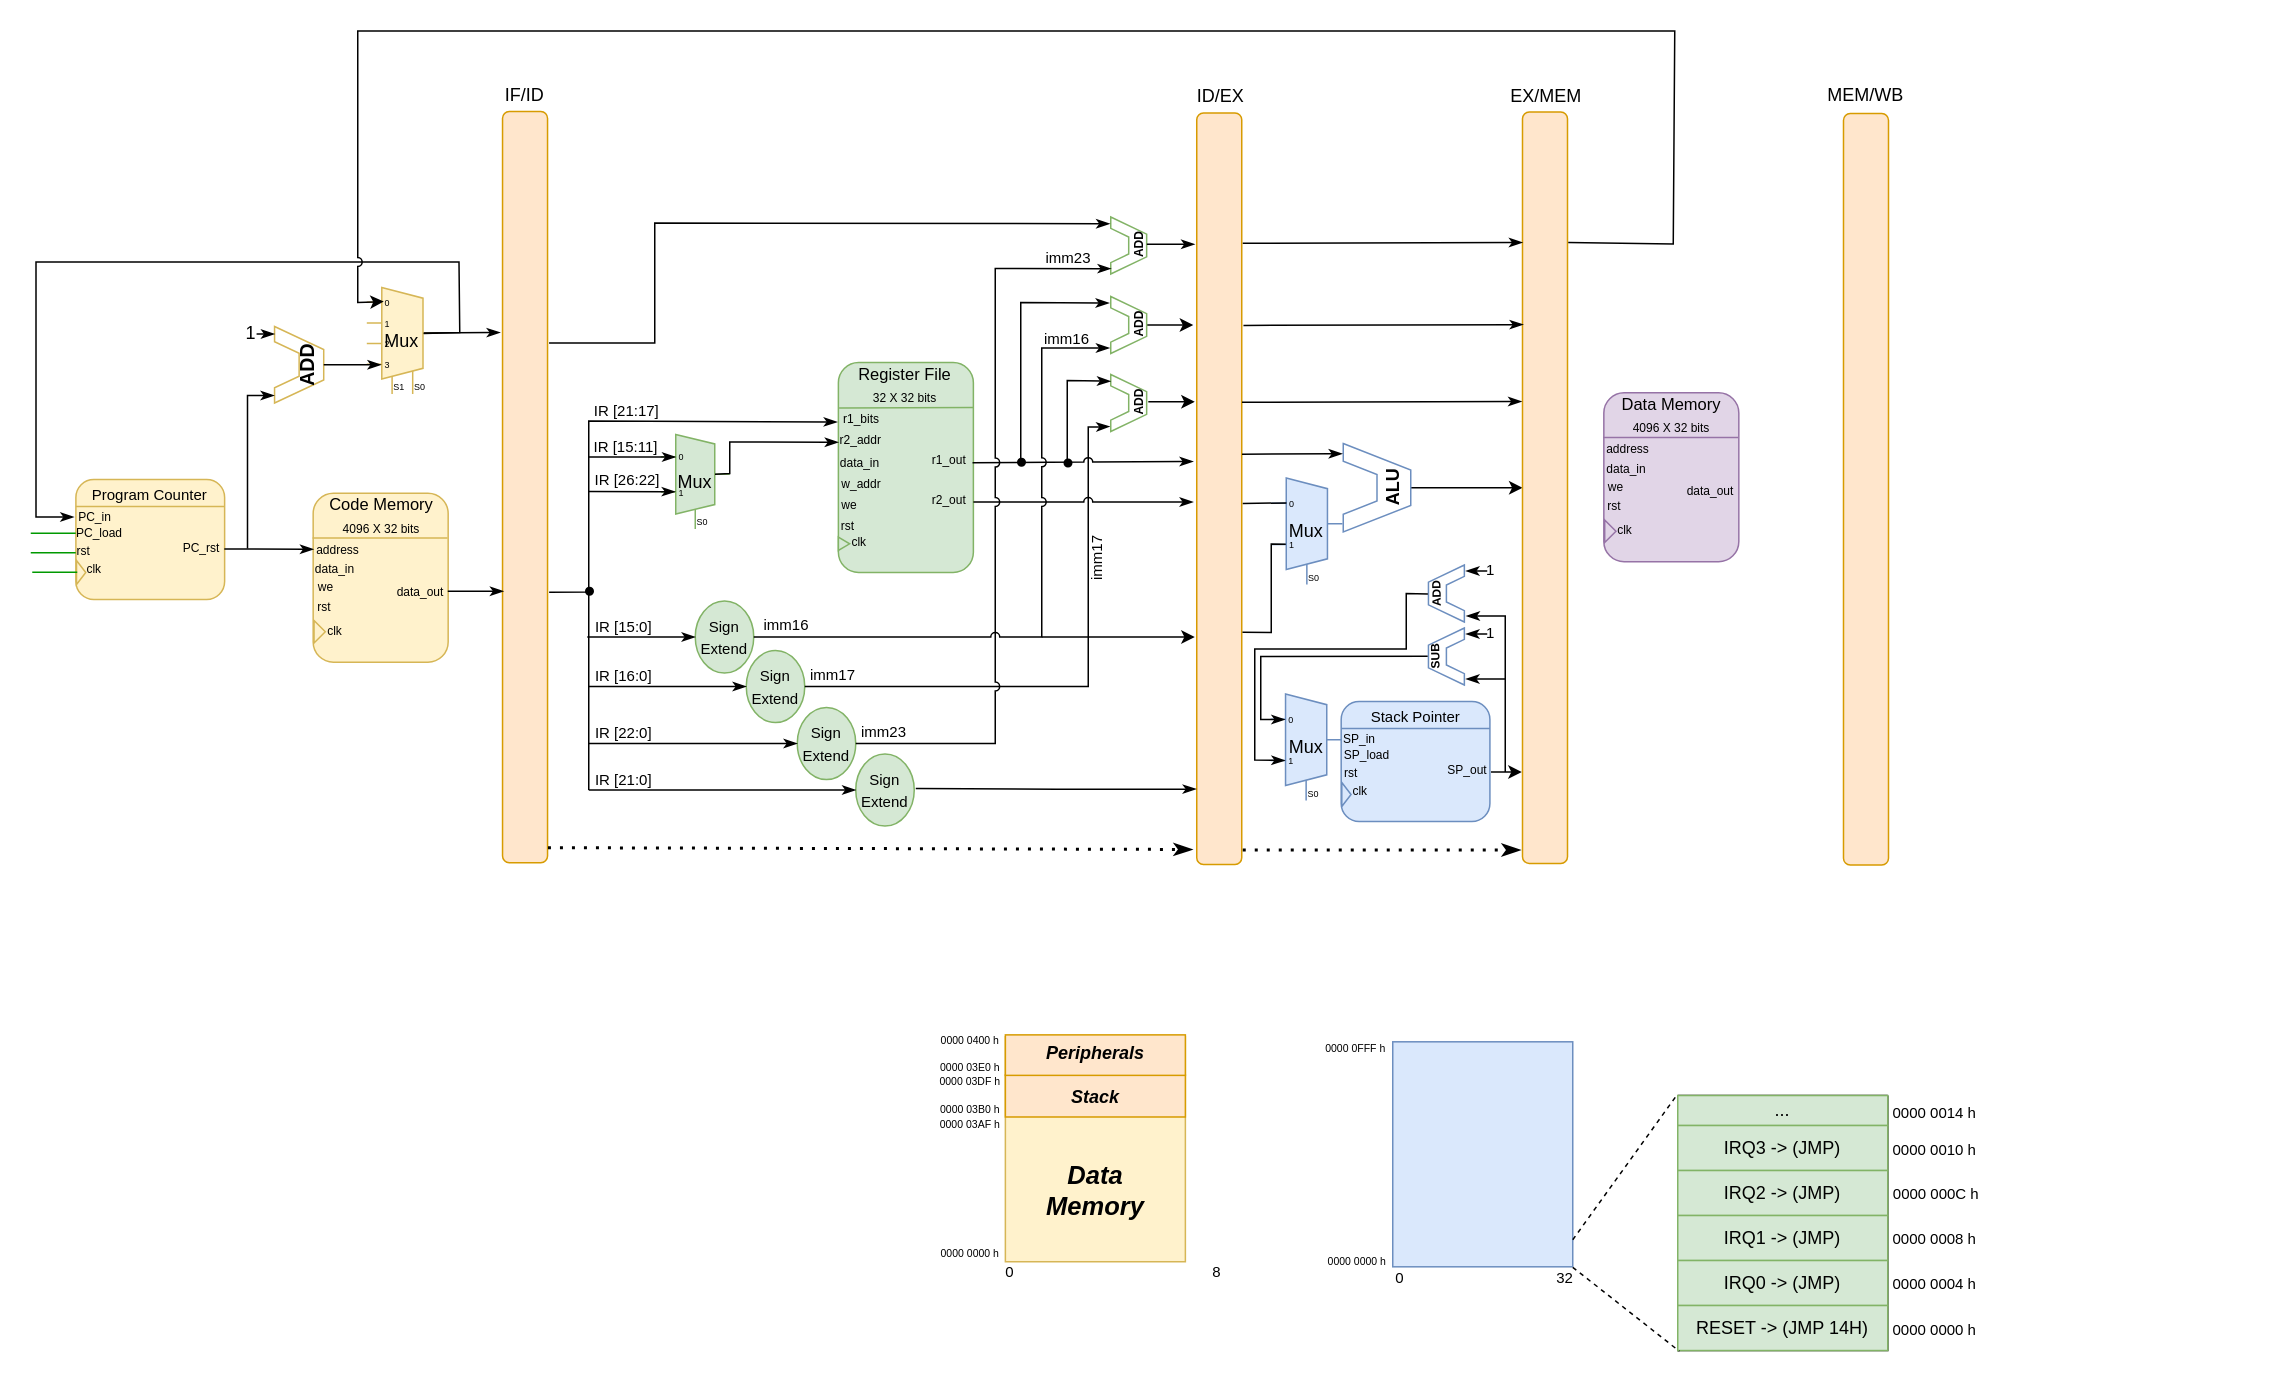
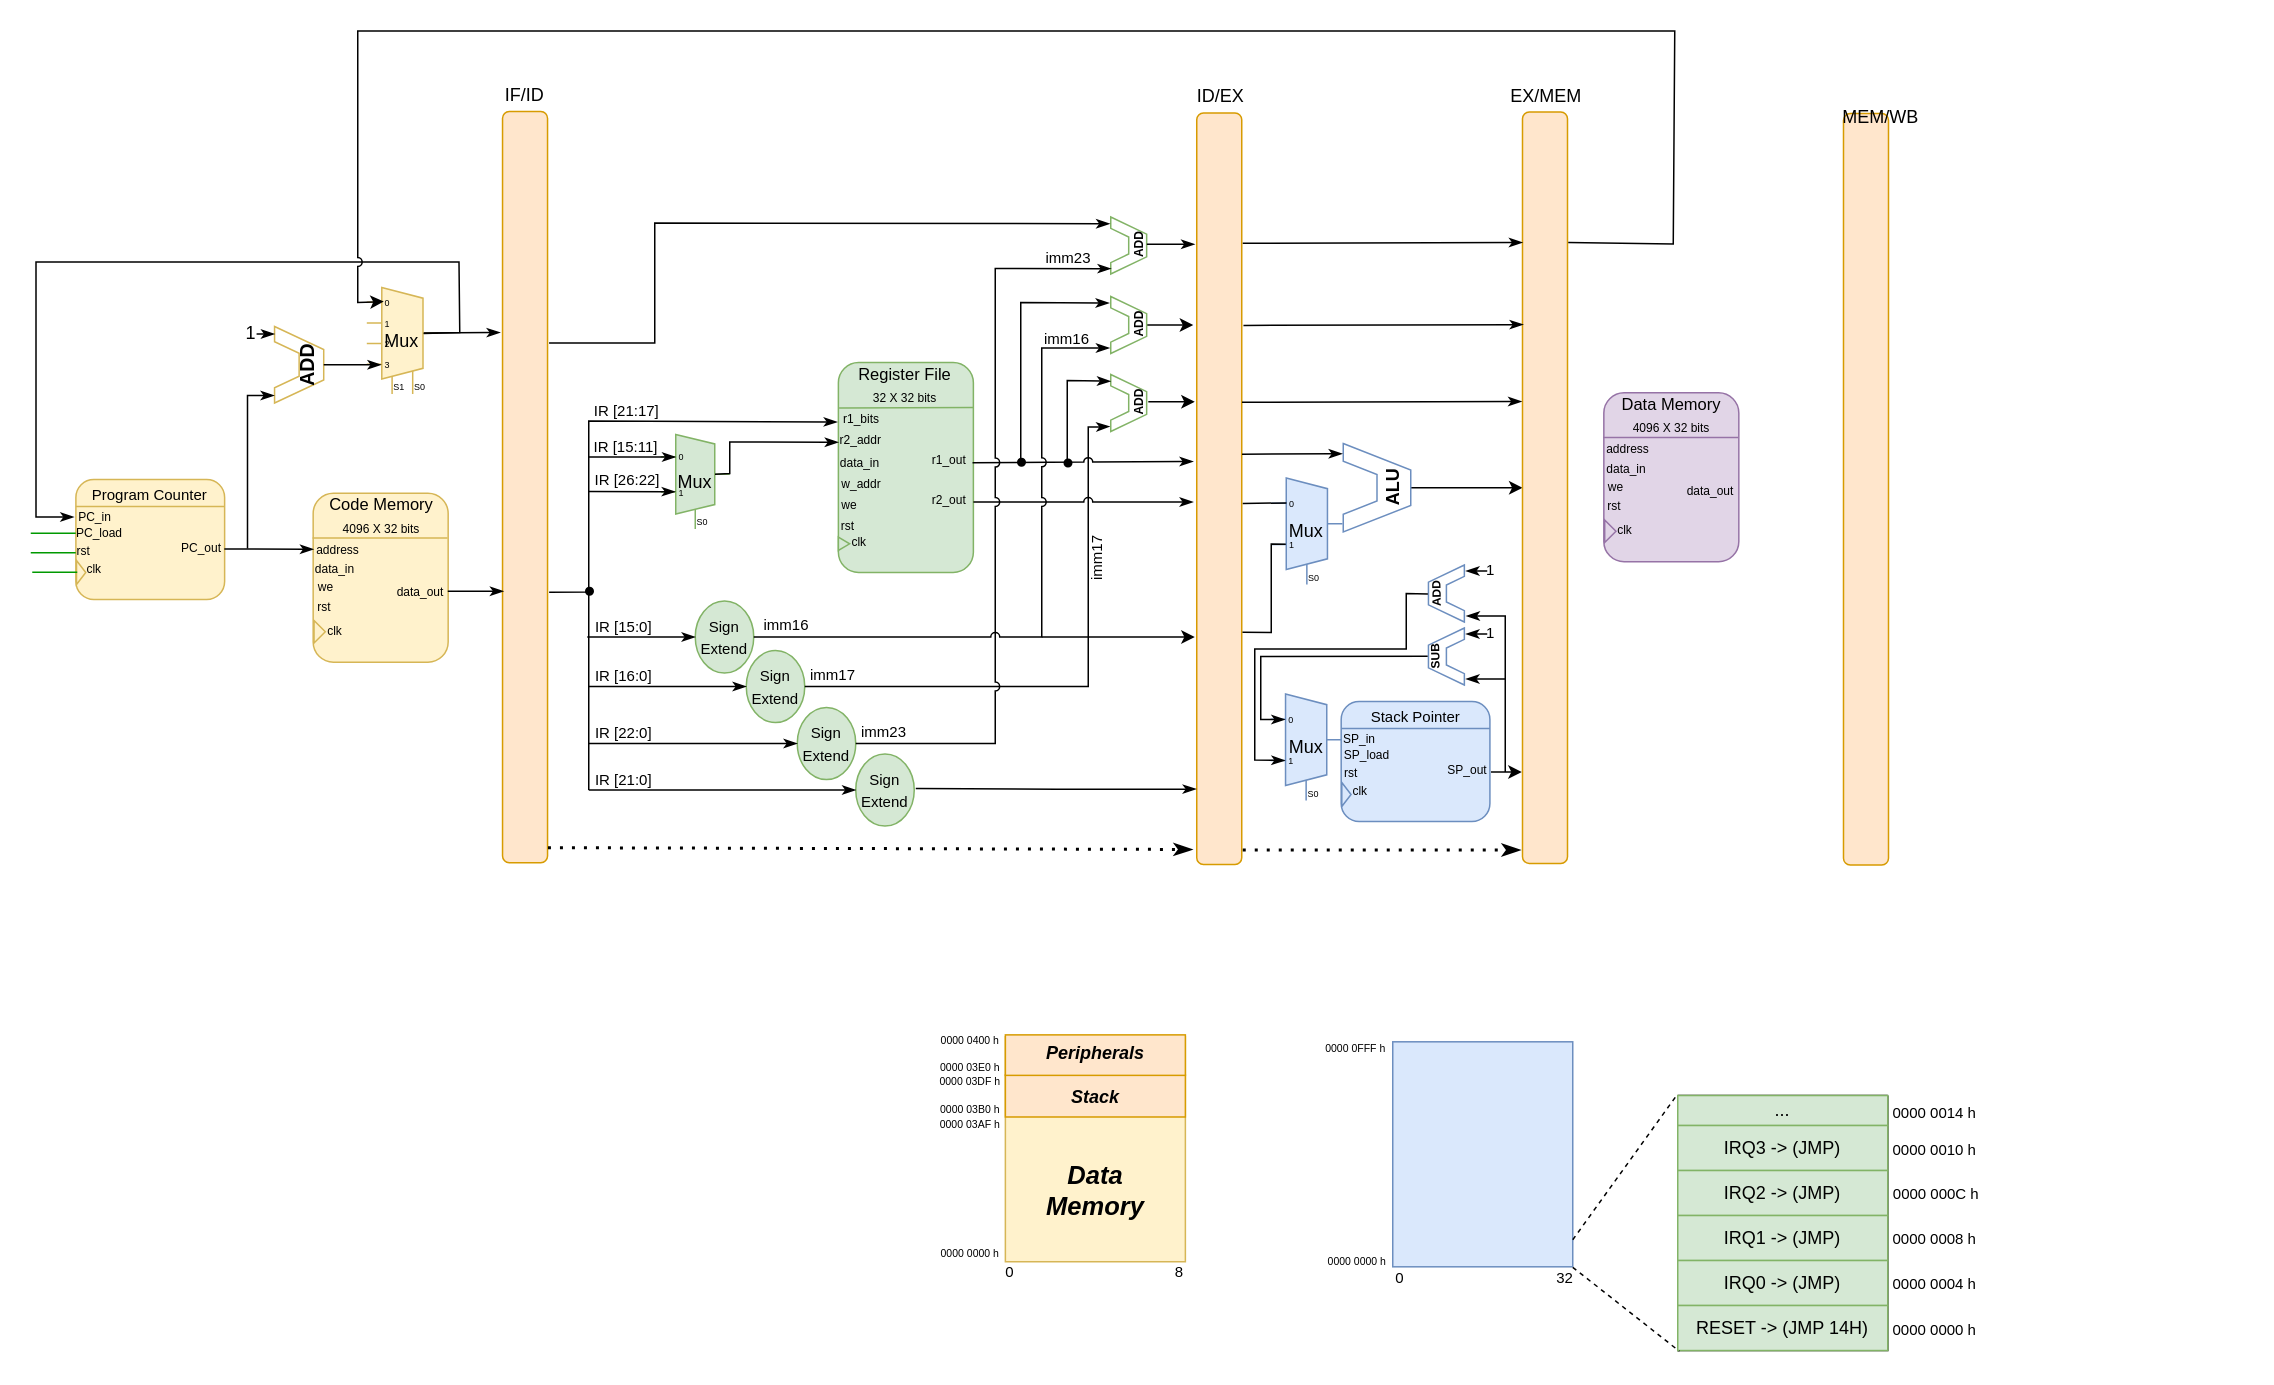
node "MEM/WB": moved (1866, 95) -> (1881, 118)
node "PC_rst": label "PC_rst" -> "PC_out"
node "8": moved (1217, 1271) -> (1180, 1271)
